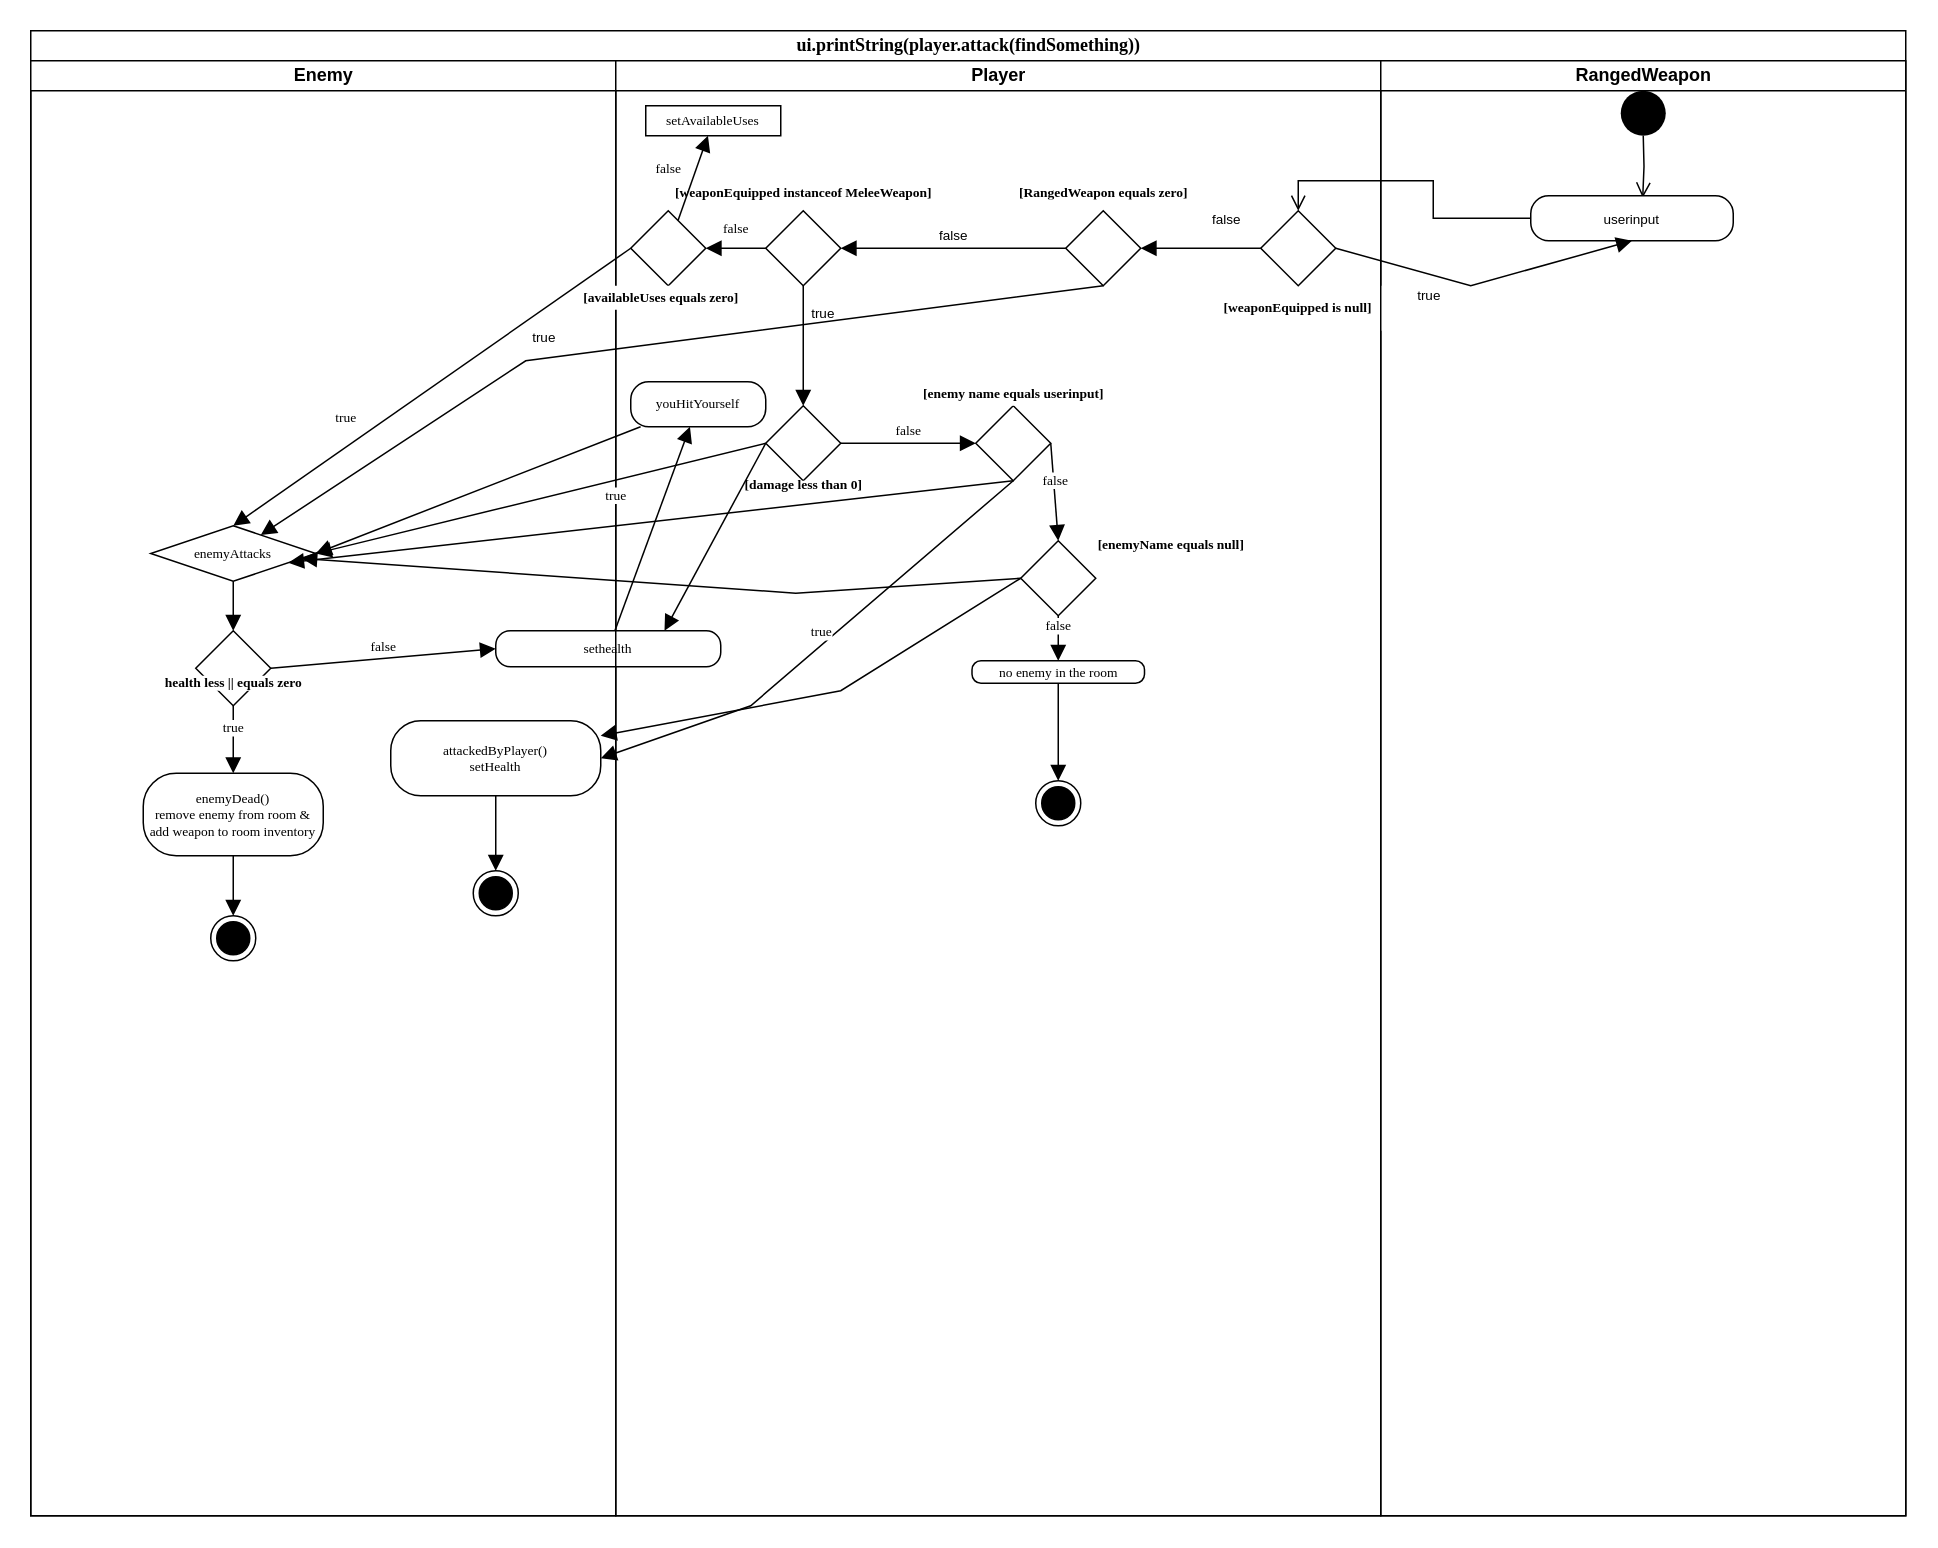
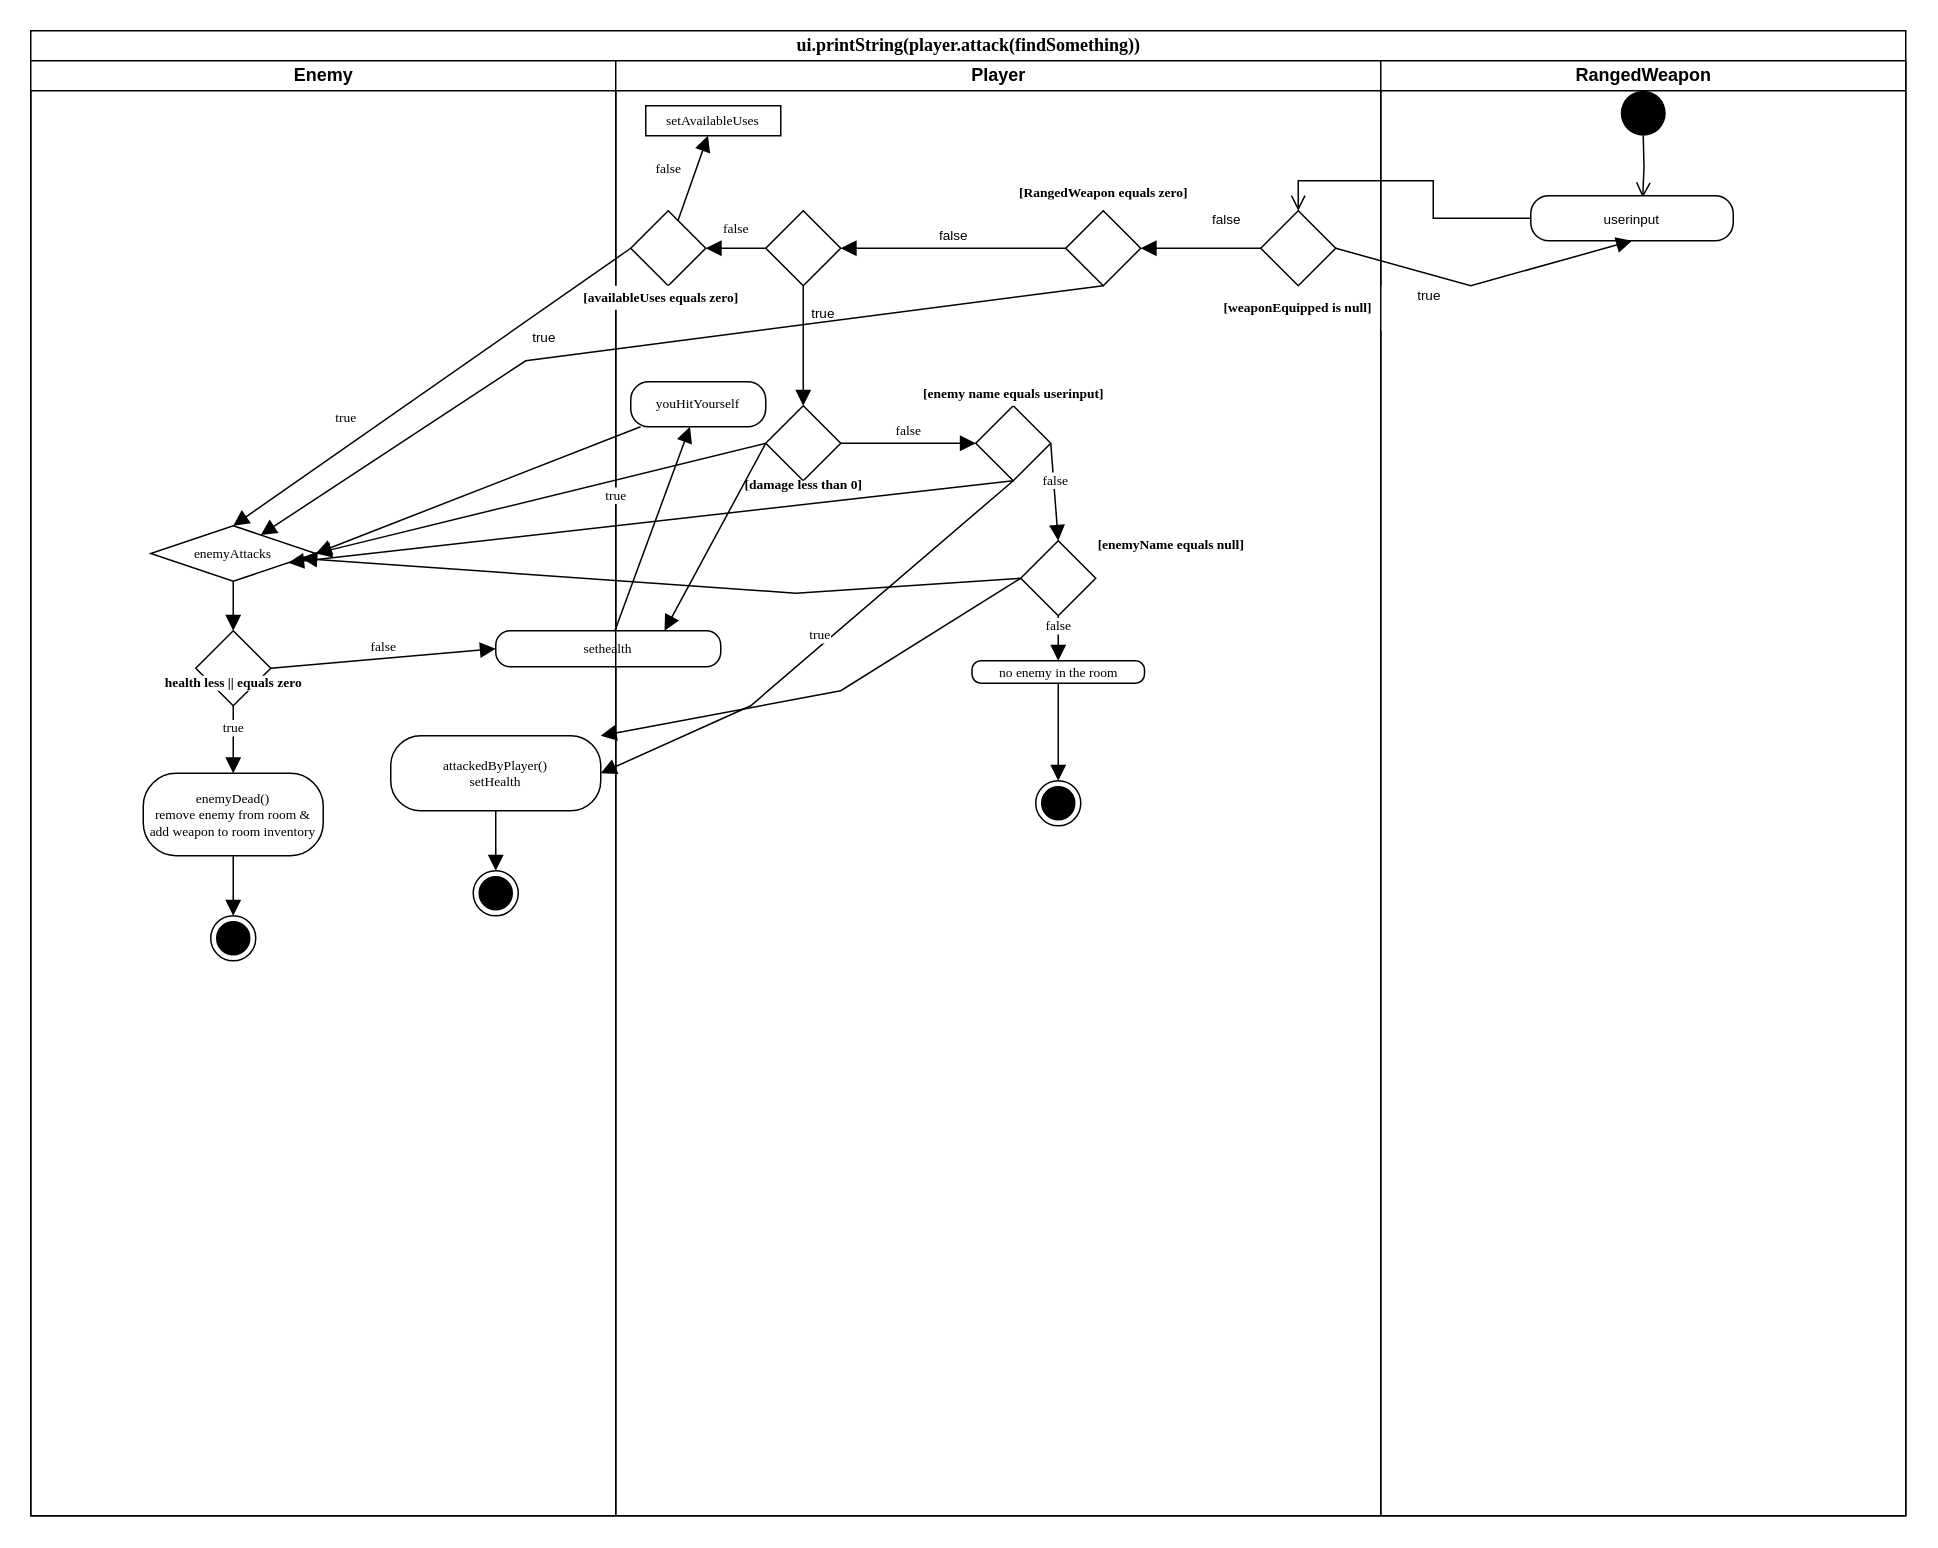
node "[weaponEquipped instanceof MeleeWeapon]": removed
node "attackedByPlayer() setHealth": moved (496, 758) -> (496, 773)
